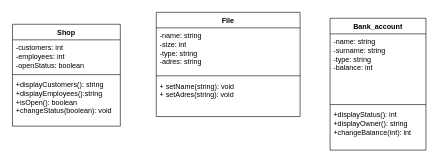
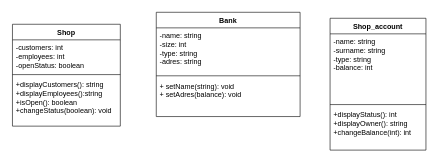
node "File": label "File" -> "Bank"
node "Bank_account": label "Bank_account" -> "Shop_account"
node "+ setName(string): void + setAdres(string): void": label "+ setName(string): void + setAdres(string): void" -> "+ setName(string): void + setAdres(balance): void"
